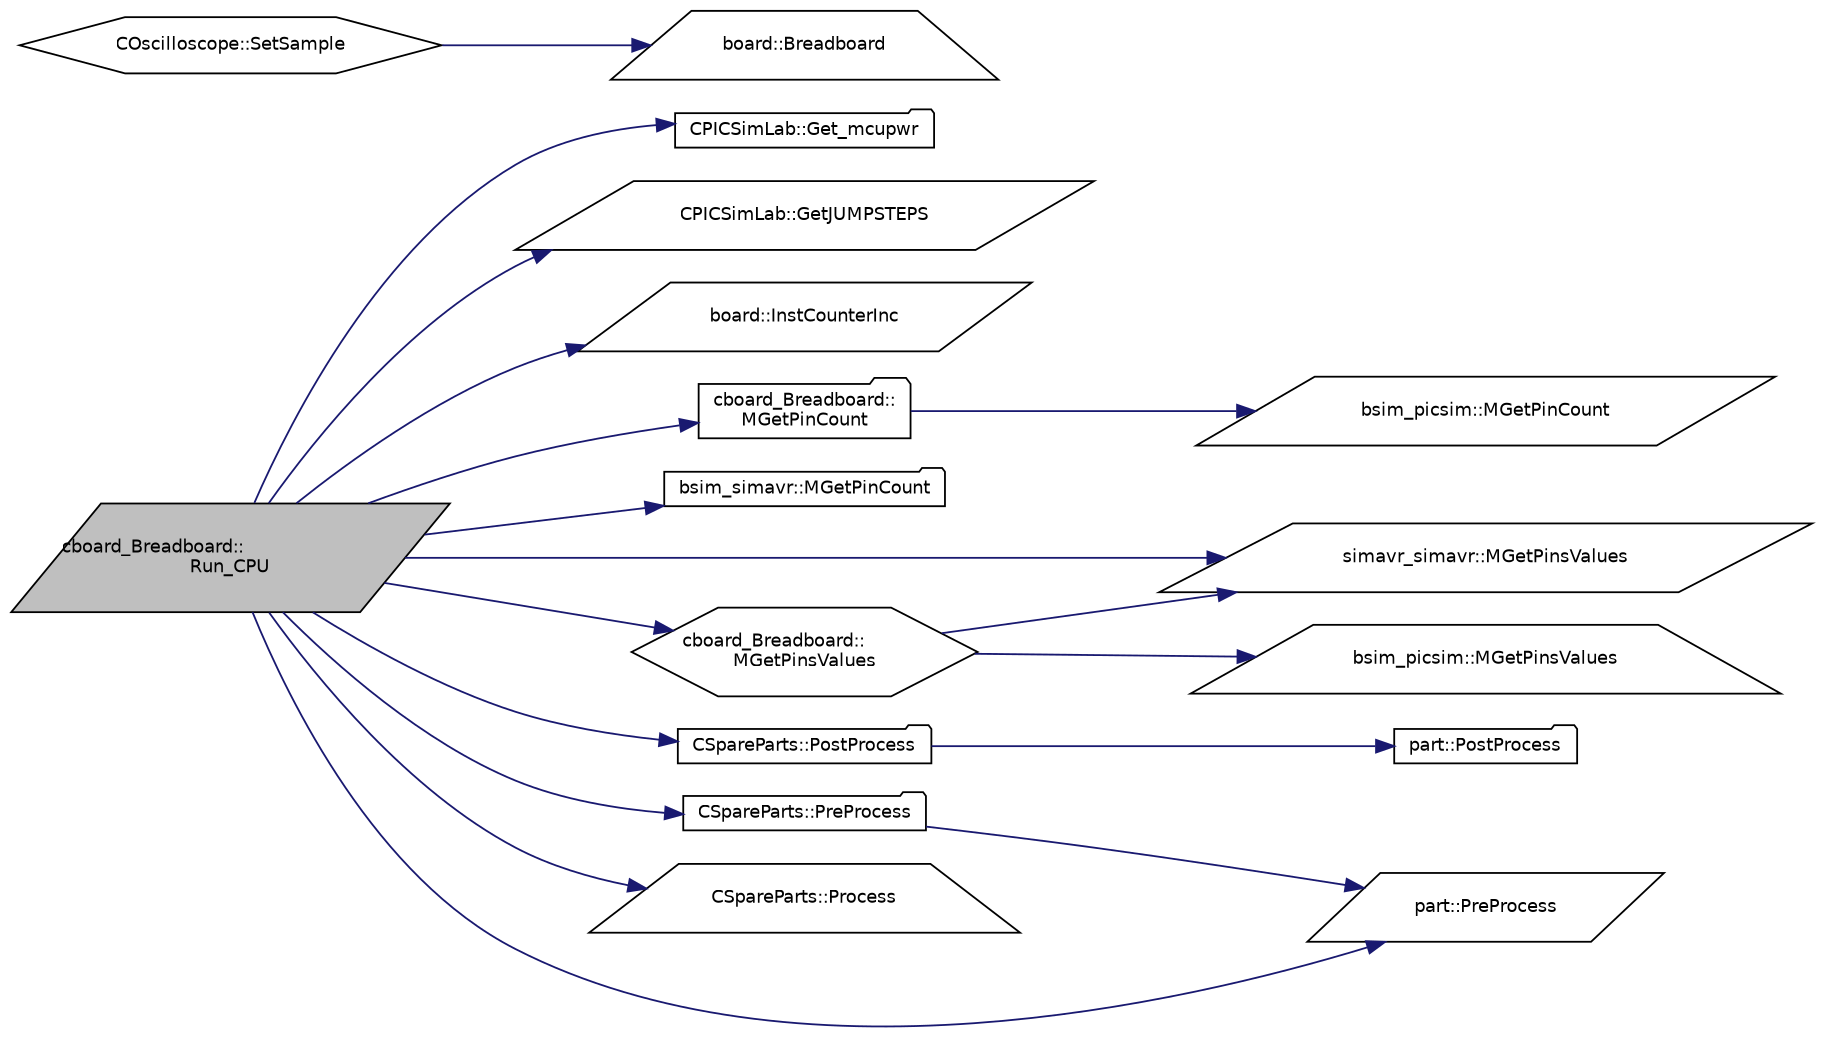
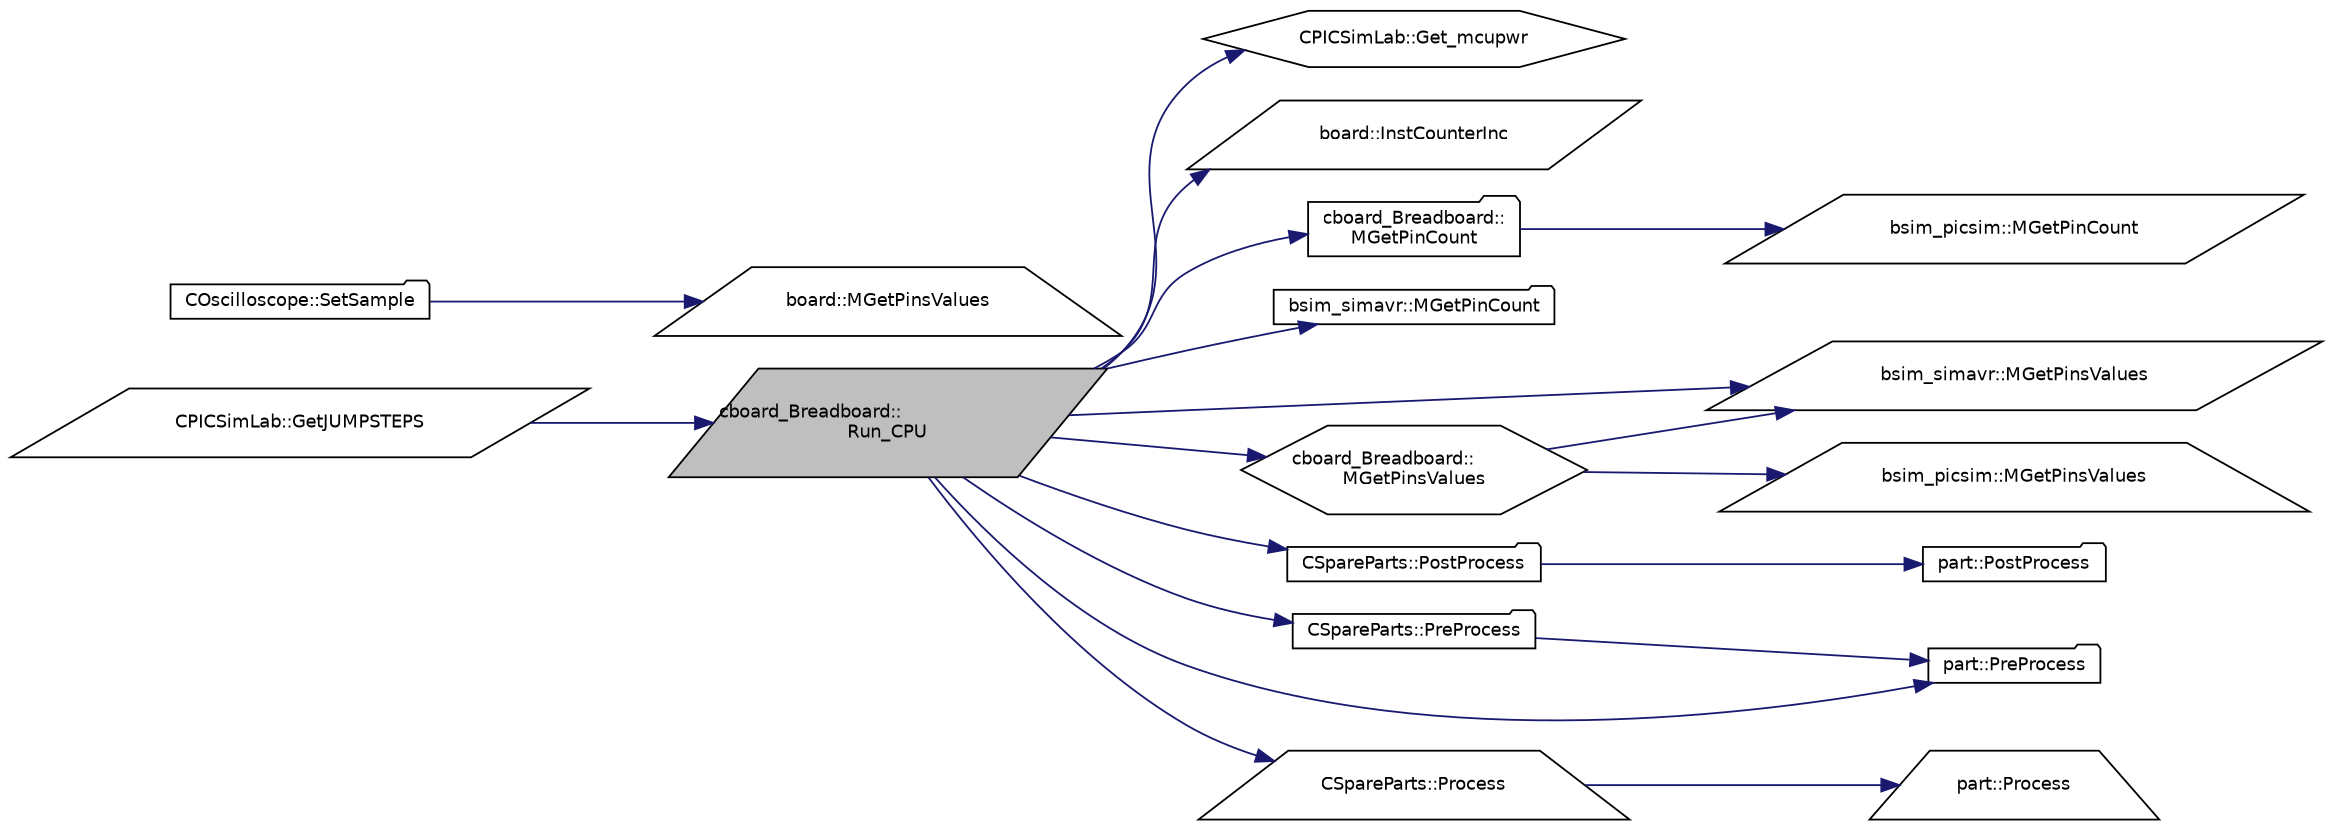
node "COscilloscope::SetSample": shape hexagon -> folder
node "board::Breadboard": label "board::Breadboard" -> "board::MGetPinsValues"
node "CPICSimLab::Get_mcupwr": shape folder -> hexagon
edge "cboard_Breadboard:: Run_CPU" -> "CPICSimLab::GetJUMPSTEPS": reversed
node "simavr_simavr::MGetPinsValues": label "simavr_simavr::MGetPinsValues" -> "bsim_simavr::MGetPinsValues"
node "part::Process": added
node "part::PreProcess": shape parallelogram -> folder
